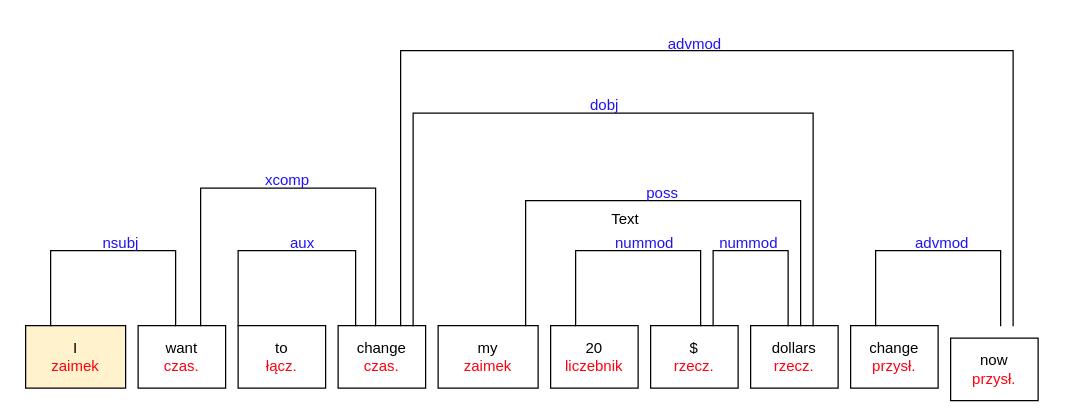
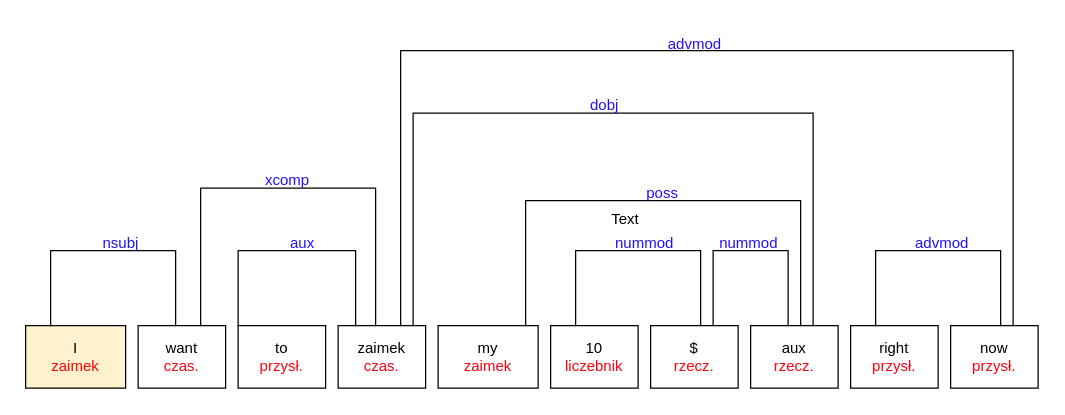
node "to łącz.": label "to łącz." -> "to przysł."
node "change czas.": label "change czas." -> "zaimek czas."
node "20 liczebnik": label "20 liczebnik" -> "10 liczebnik"
node "dollars rzecz.": label "dollars rzecz." -> "aux rzecz."
node "change przysł.": label "change przysł." -> "right przysł."
node "now przysł.": moved (994, 369) -> (994, 357)
